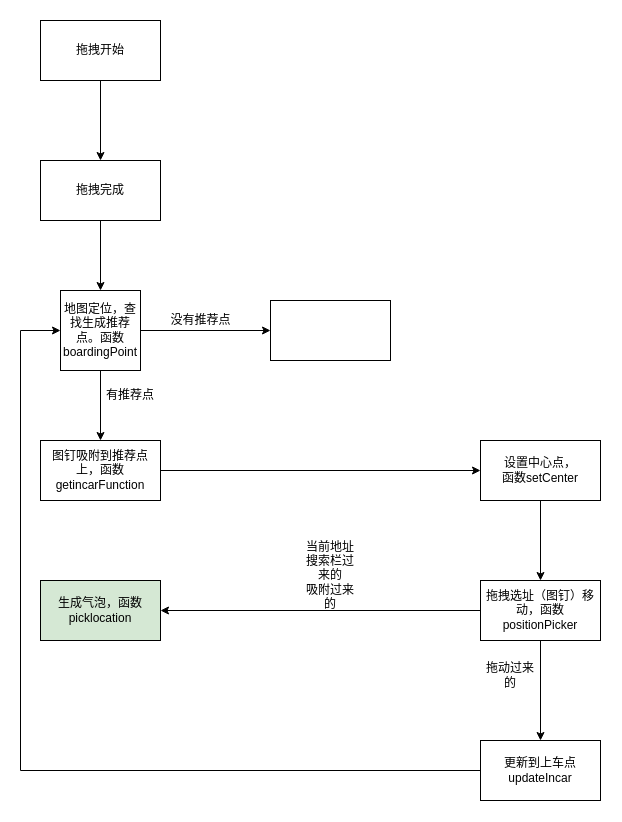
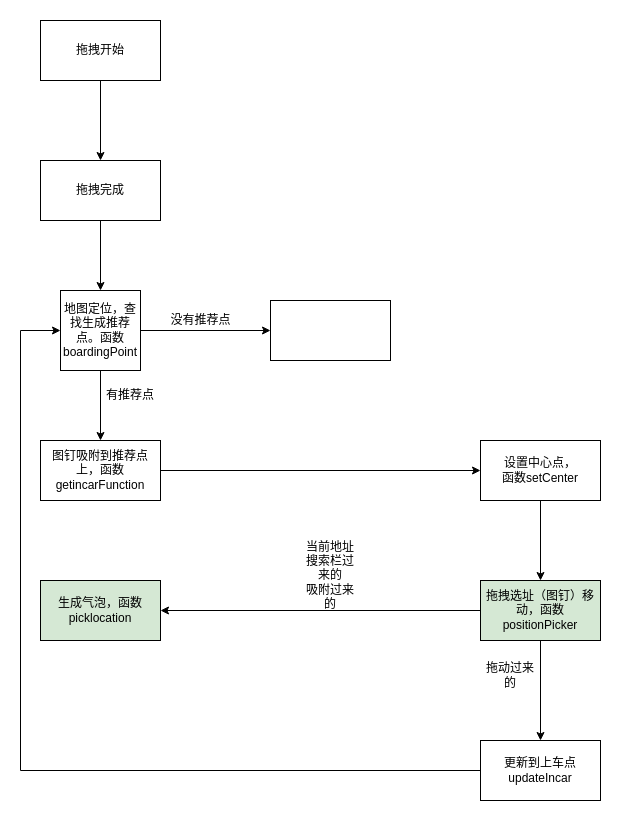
node "拖拽选址（图钉）移动，函数positionPicker": fillcolor #ffffff -> #d5e8d4
